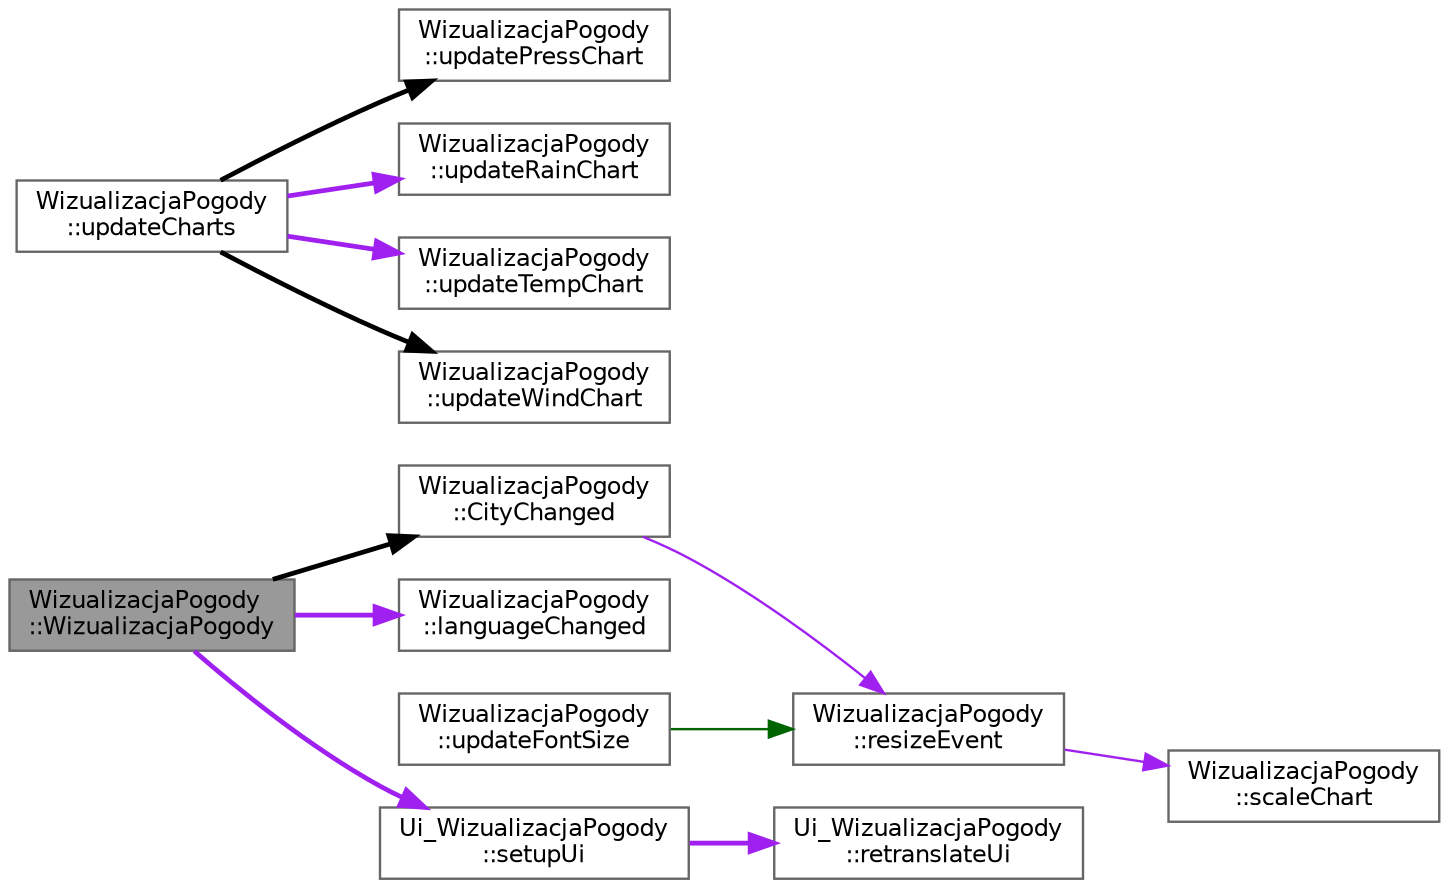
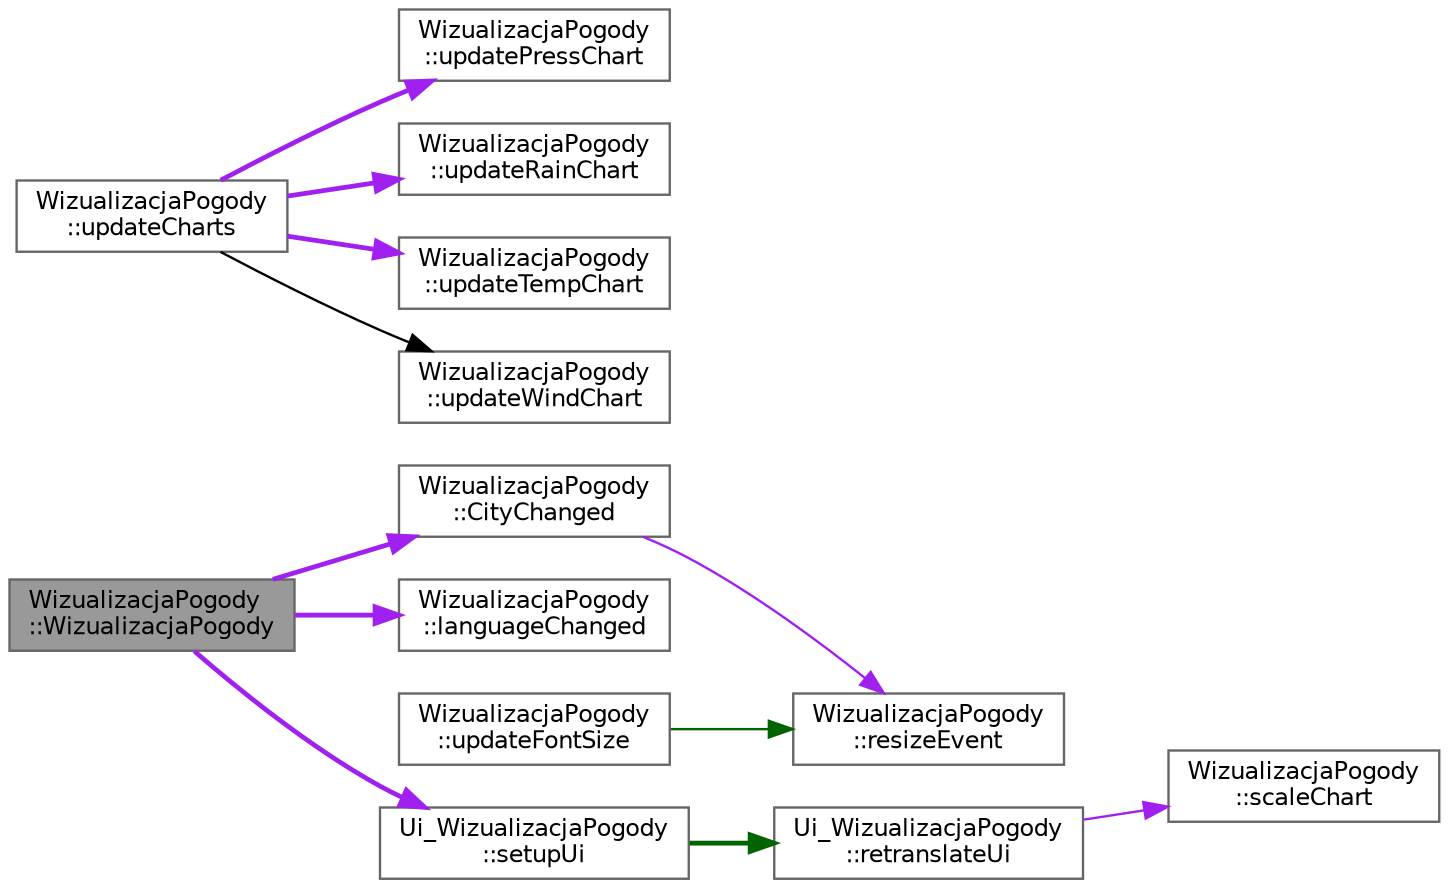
edge "WizualizacjaPogody ::updateCharts" -> "WizualizacjaPogody ::updatePressChart": color black -> purple
edge "WizualizacjaPogody ::updateCharts" -> "WizualizacjaPogody ::updateWindChart": style bold -> solid
edge "WizualizacjaPogody ::WizualizacjaPogody" -> "WizualizacjaPogody ::CityChanged": color black -> purple
edge "WizualizacjaPogody ::resizeEvent" -> "WizualizacjaPogody ::scaleChart": now "Ui_WizualizacjaPogody ::retranslateUi" -> "WizualizacjaPogody ::scaleChart"
edge "Ui_WizualizacjaPogody ::setupUi" -> "Ui_WizualizacjaPogody ::retranslateUi": color purple -> darkgreen
